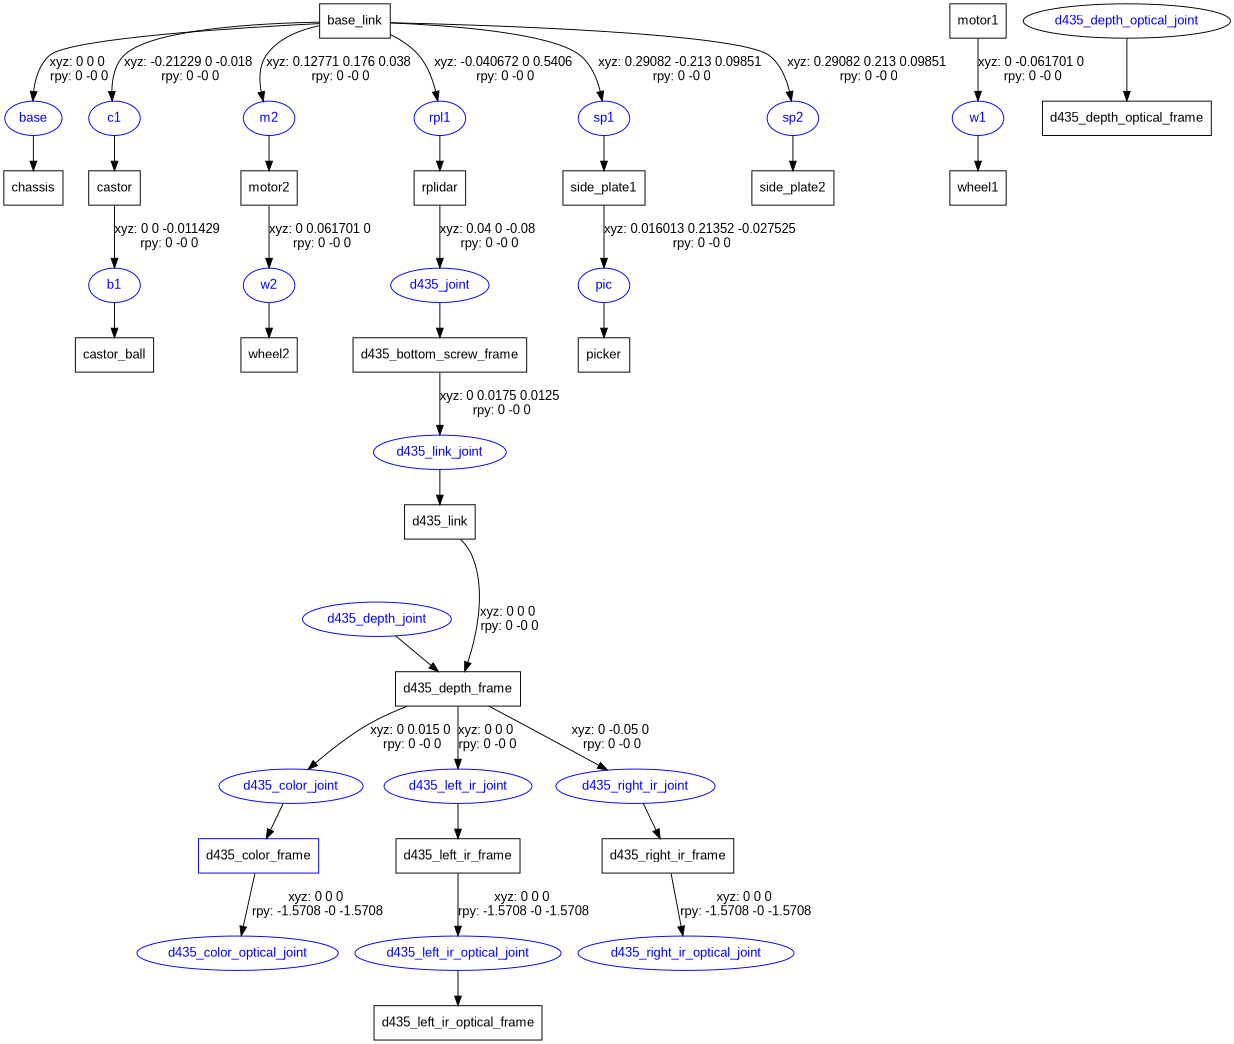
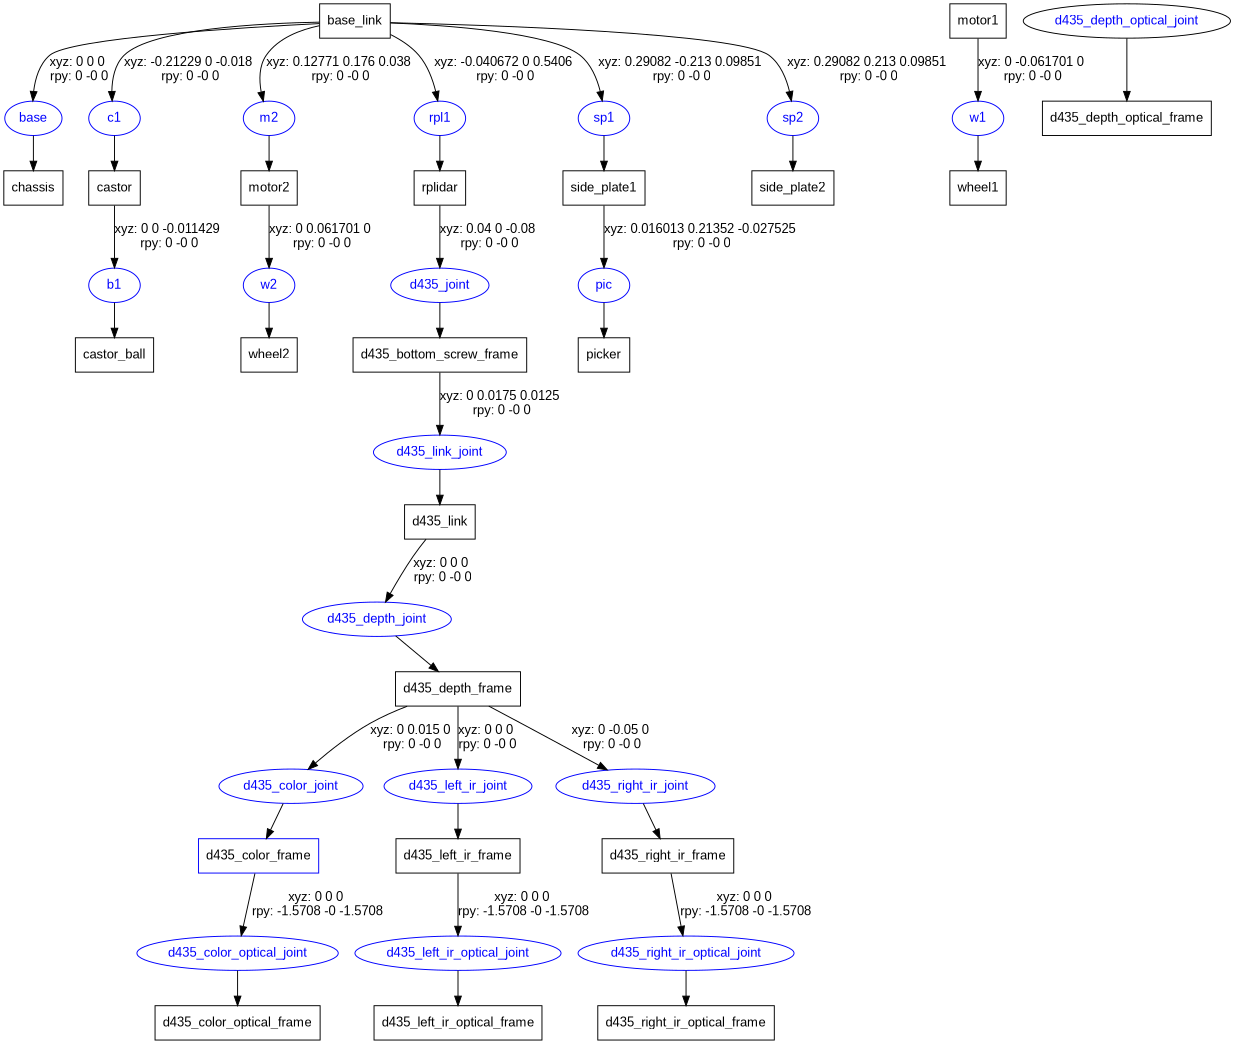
edge "d435_link" -> "d435_depth_frame": now "d435_link" -> "d435_depth_joint"
node "d435_color_optical_frame": added
node "d435_right_ir_optical_frame": added
